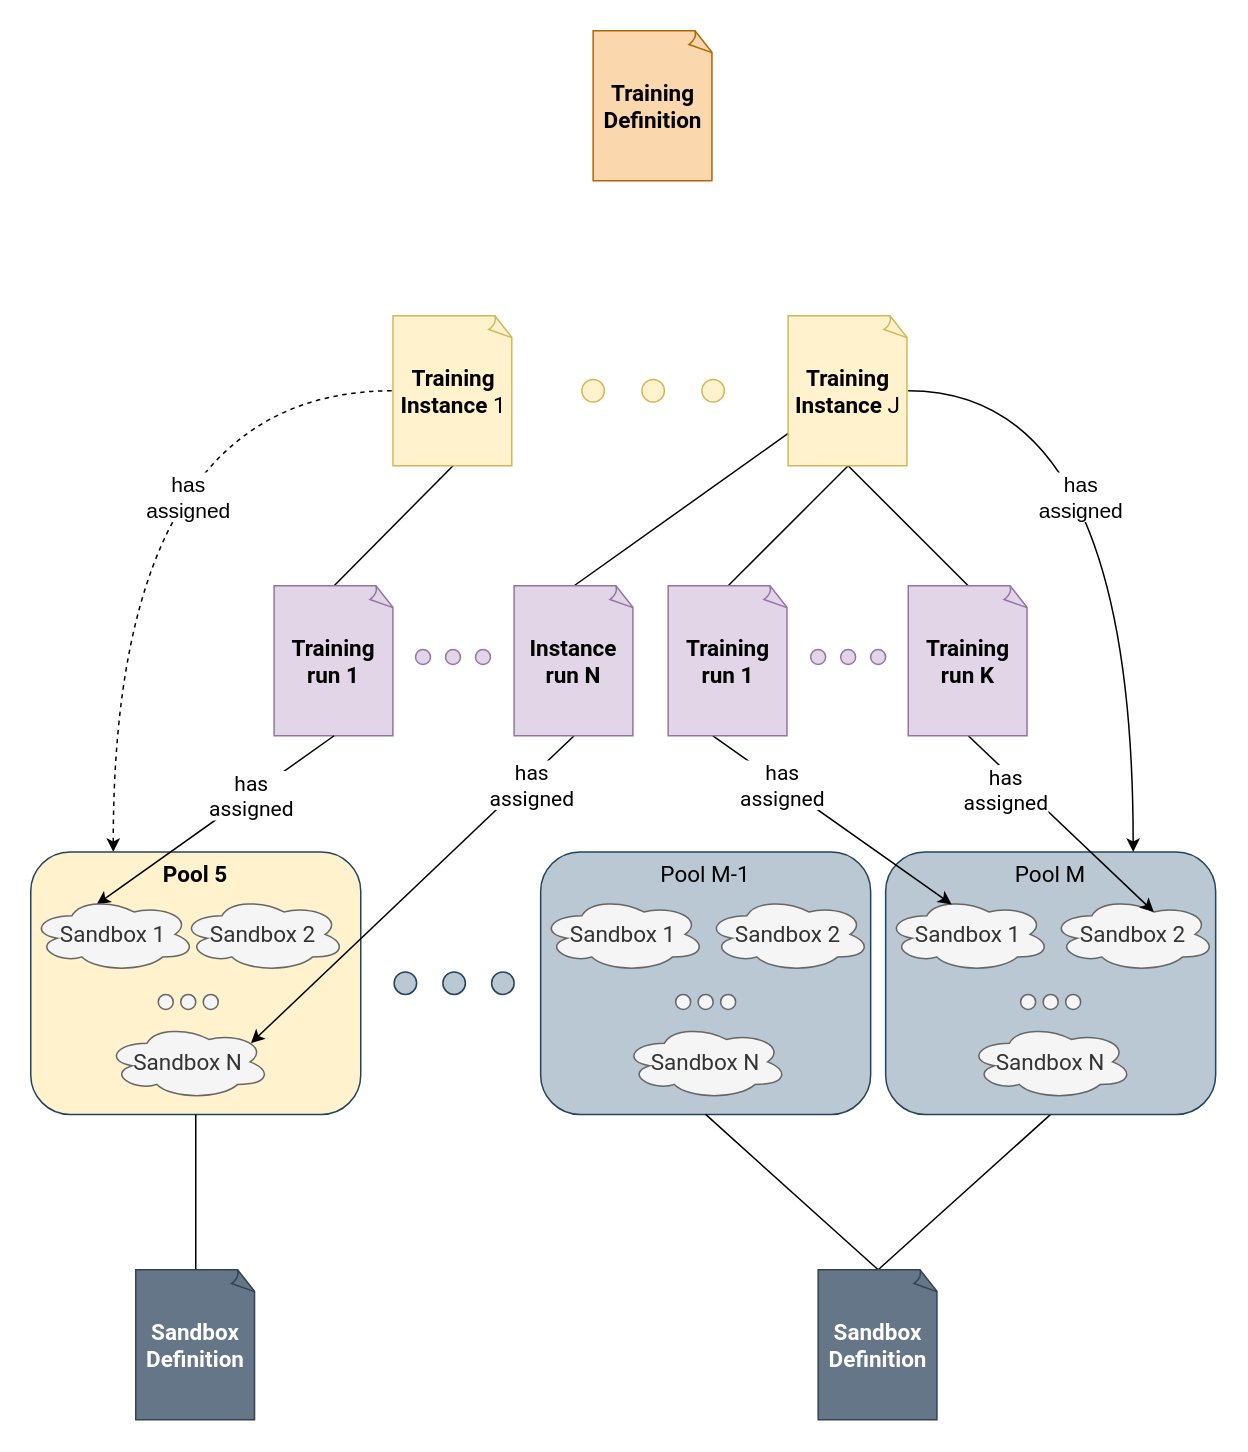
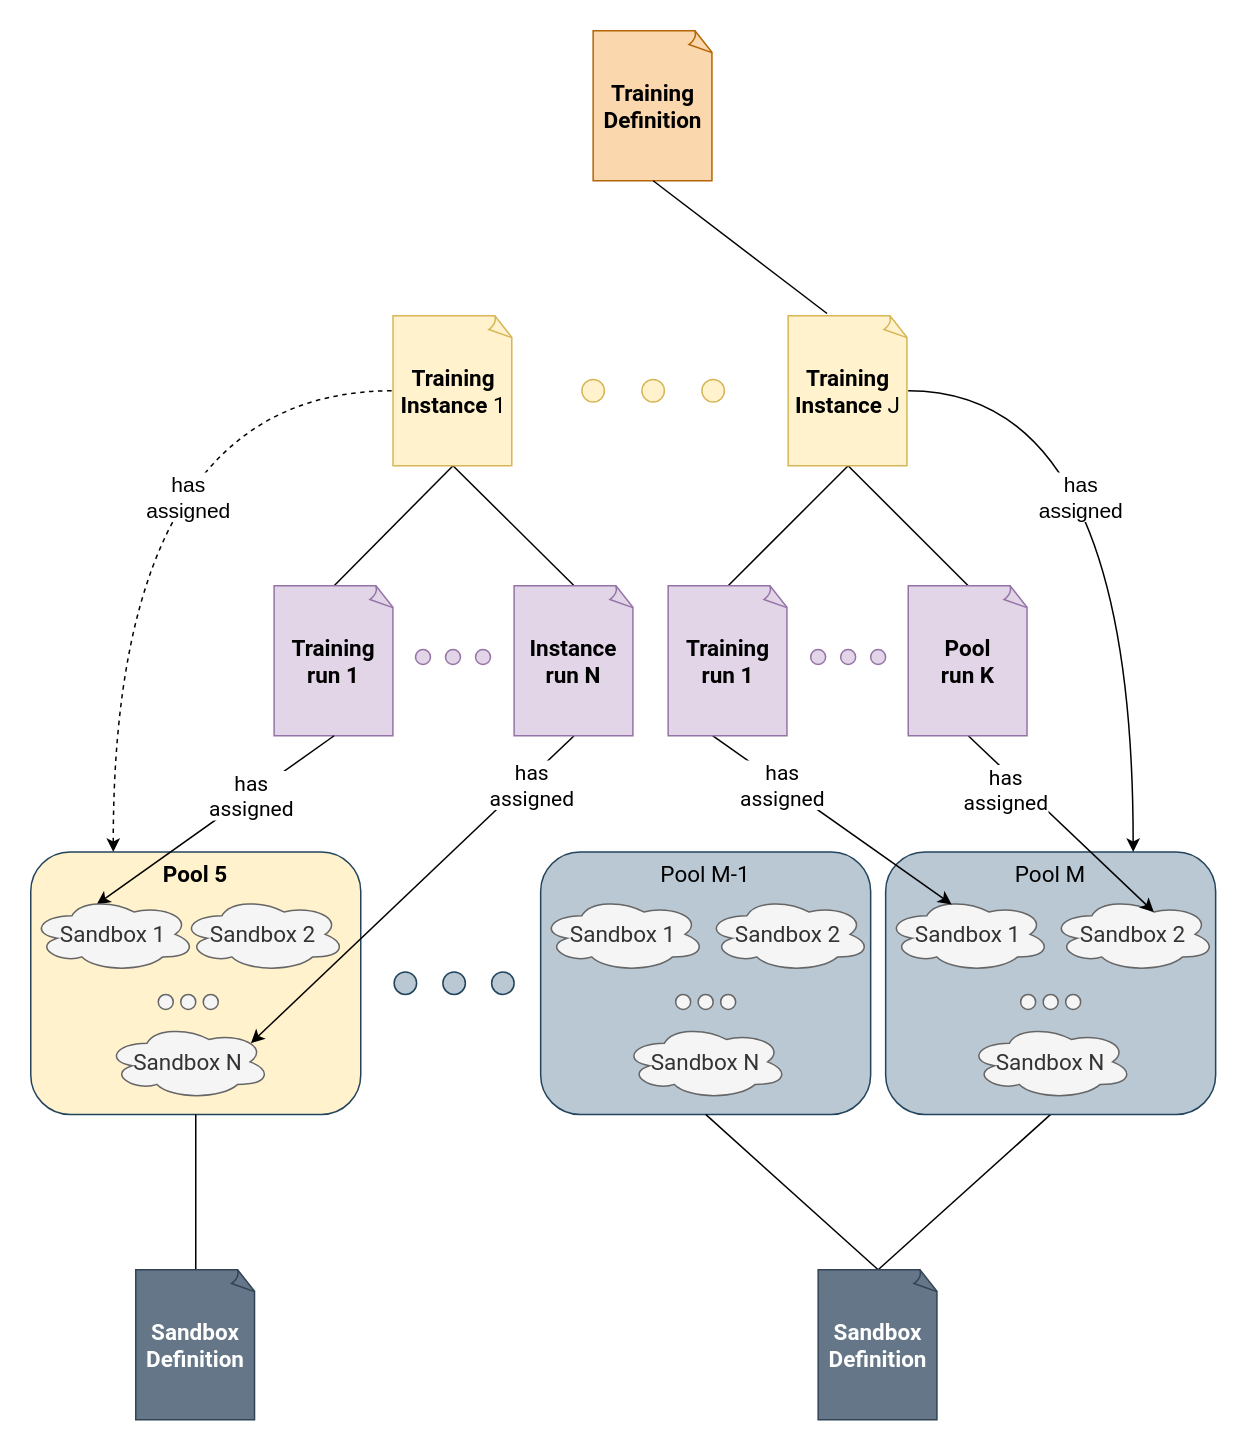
edge "Training Definition" -- "Training Instance J": added
edge "Training Instance J" -- "Instance run N": now "Training Instance 1" -- "Instance run N"
node "Training run K": label "Training run K" -> "Pool run K"
